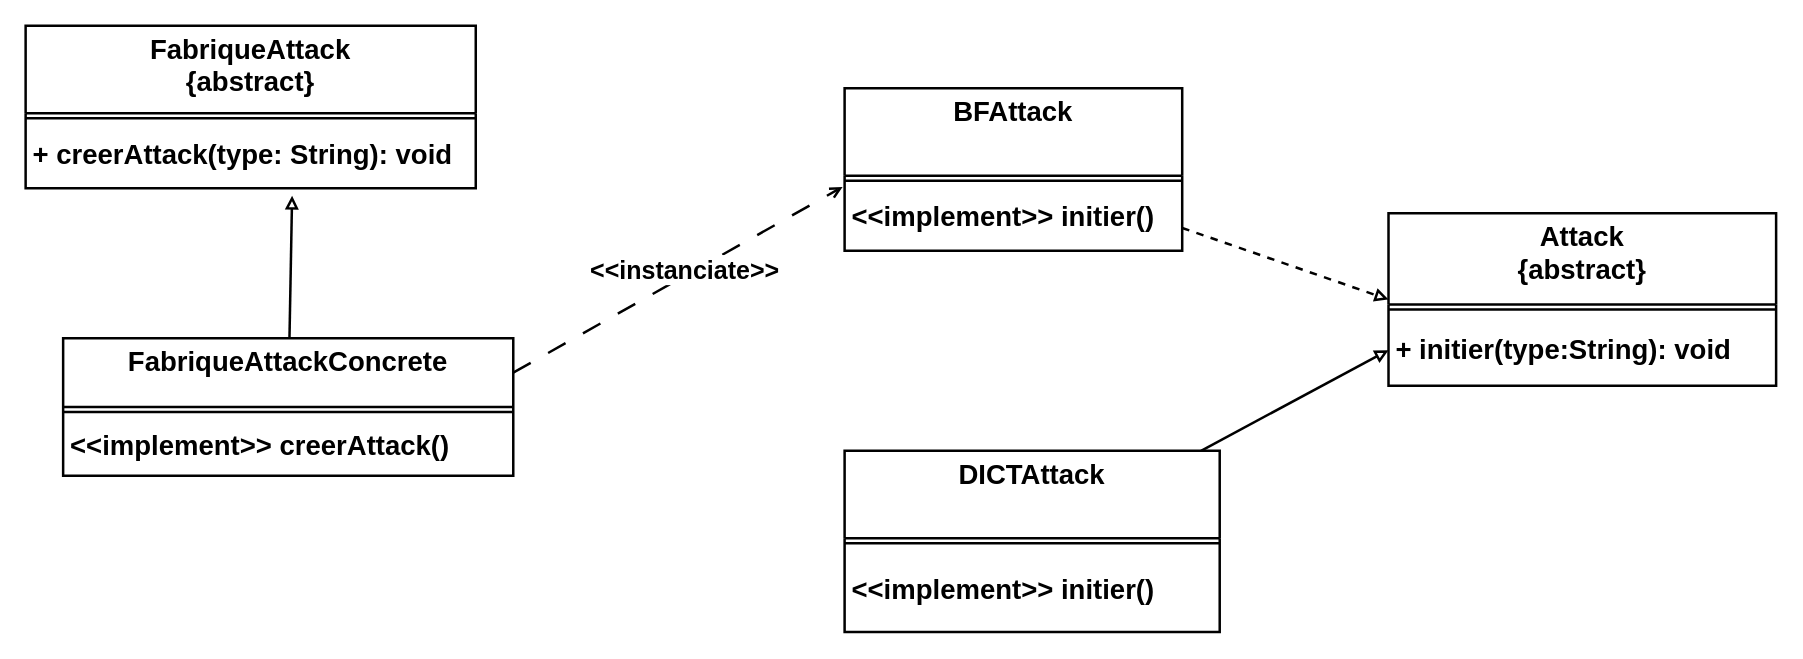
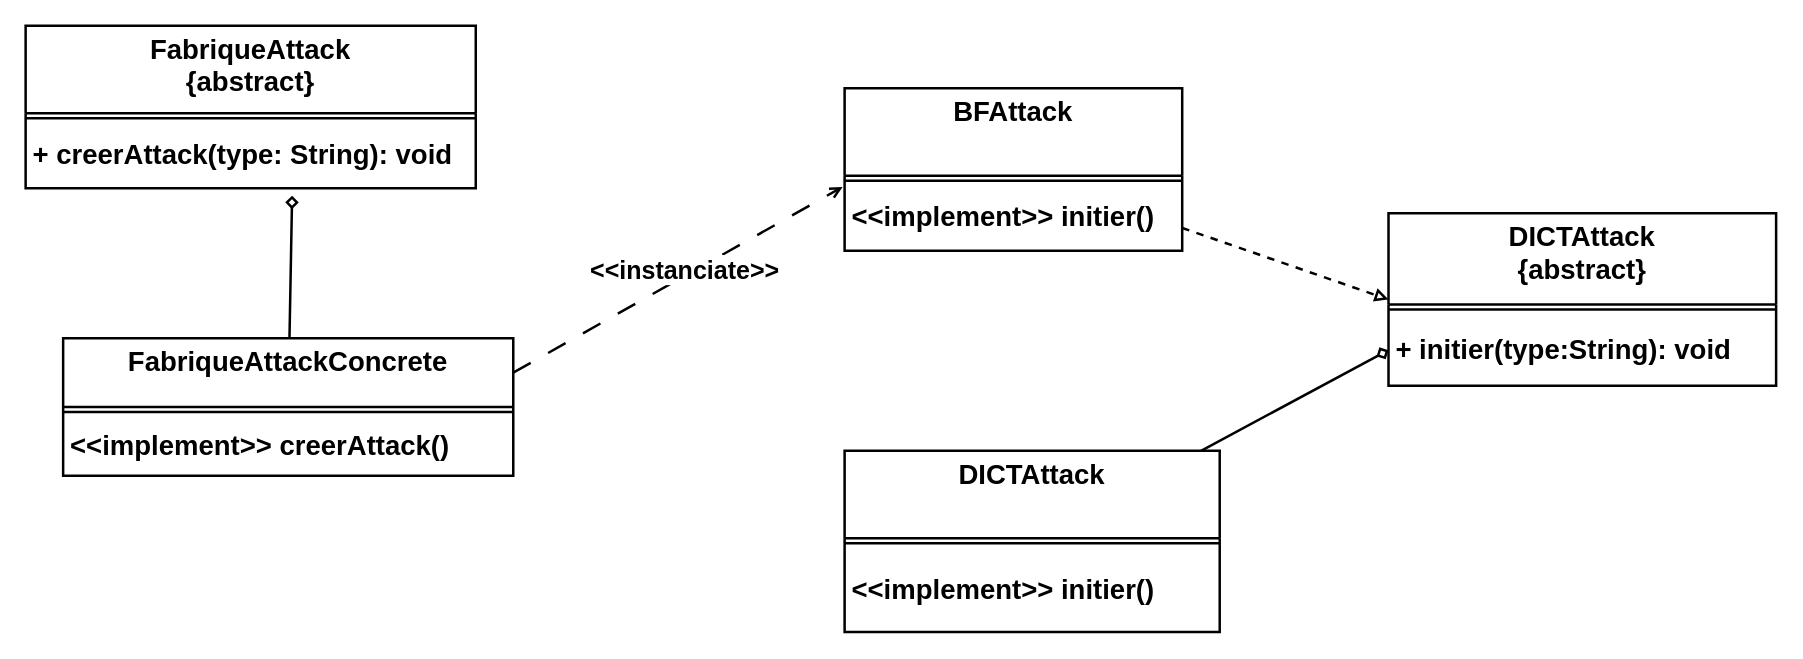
edge "FabriqueAttackConcrete" -> "+ creerAttack(type: String): void": arrowhead block -> diamond
node "Attack {abstract}": label "Attack {abstract}" -> "DICTAttack {abstract}"
edge "DICTAttack" -> "+ initier(type:String): void": arrowhead block -> diamond
